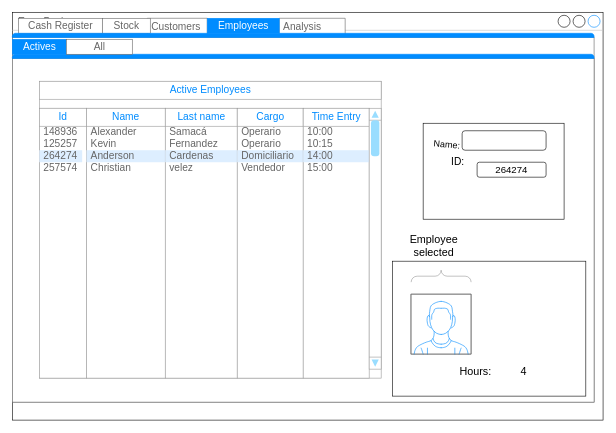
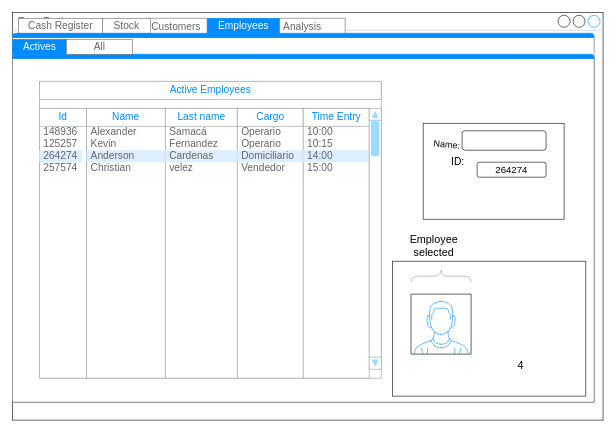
node "Hours:": removed
node "4": moved (524, 372) -> (521, 366)
